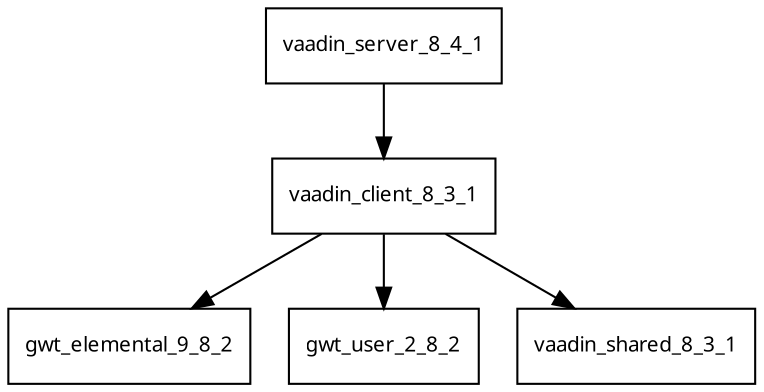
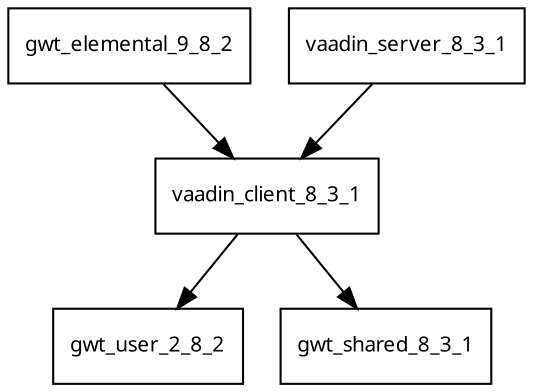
node "vaadin_server_8_4_1": label "vaadin_server_8_4_1" -> "vaadin_server_8_3_1"
edge "vaadin_client_8_3_1" -> "gwt_elemental_9_8_2": reversed
node "vaadin_shared_8_3_1": label "vaadin_shared_8_3_1" -> "gwt_shared_8_3_1"
